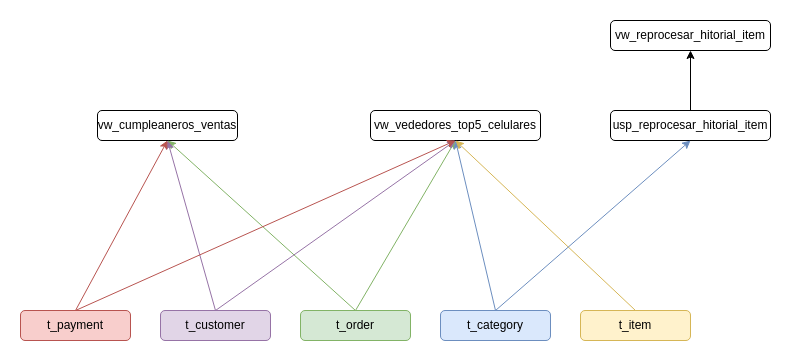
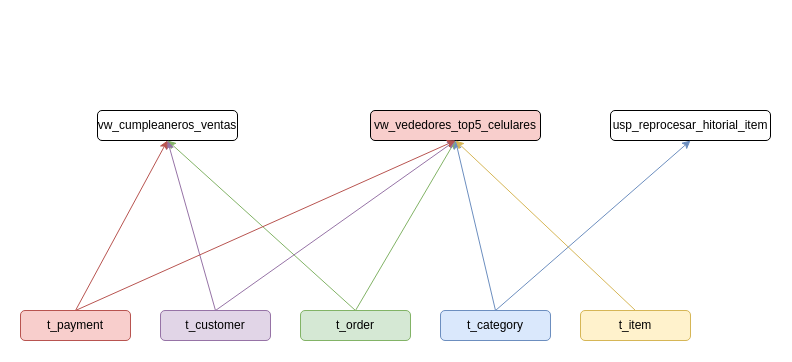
node "vw_reprocesar_hitorial_item": removed
edge "usp_reprocesar_hitorial_item" -> "vw_reprocesar_hitorial_item": removed
node "vw_vededores_top5_celulares": fillcolor #ffffff -> #f8cecc
